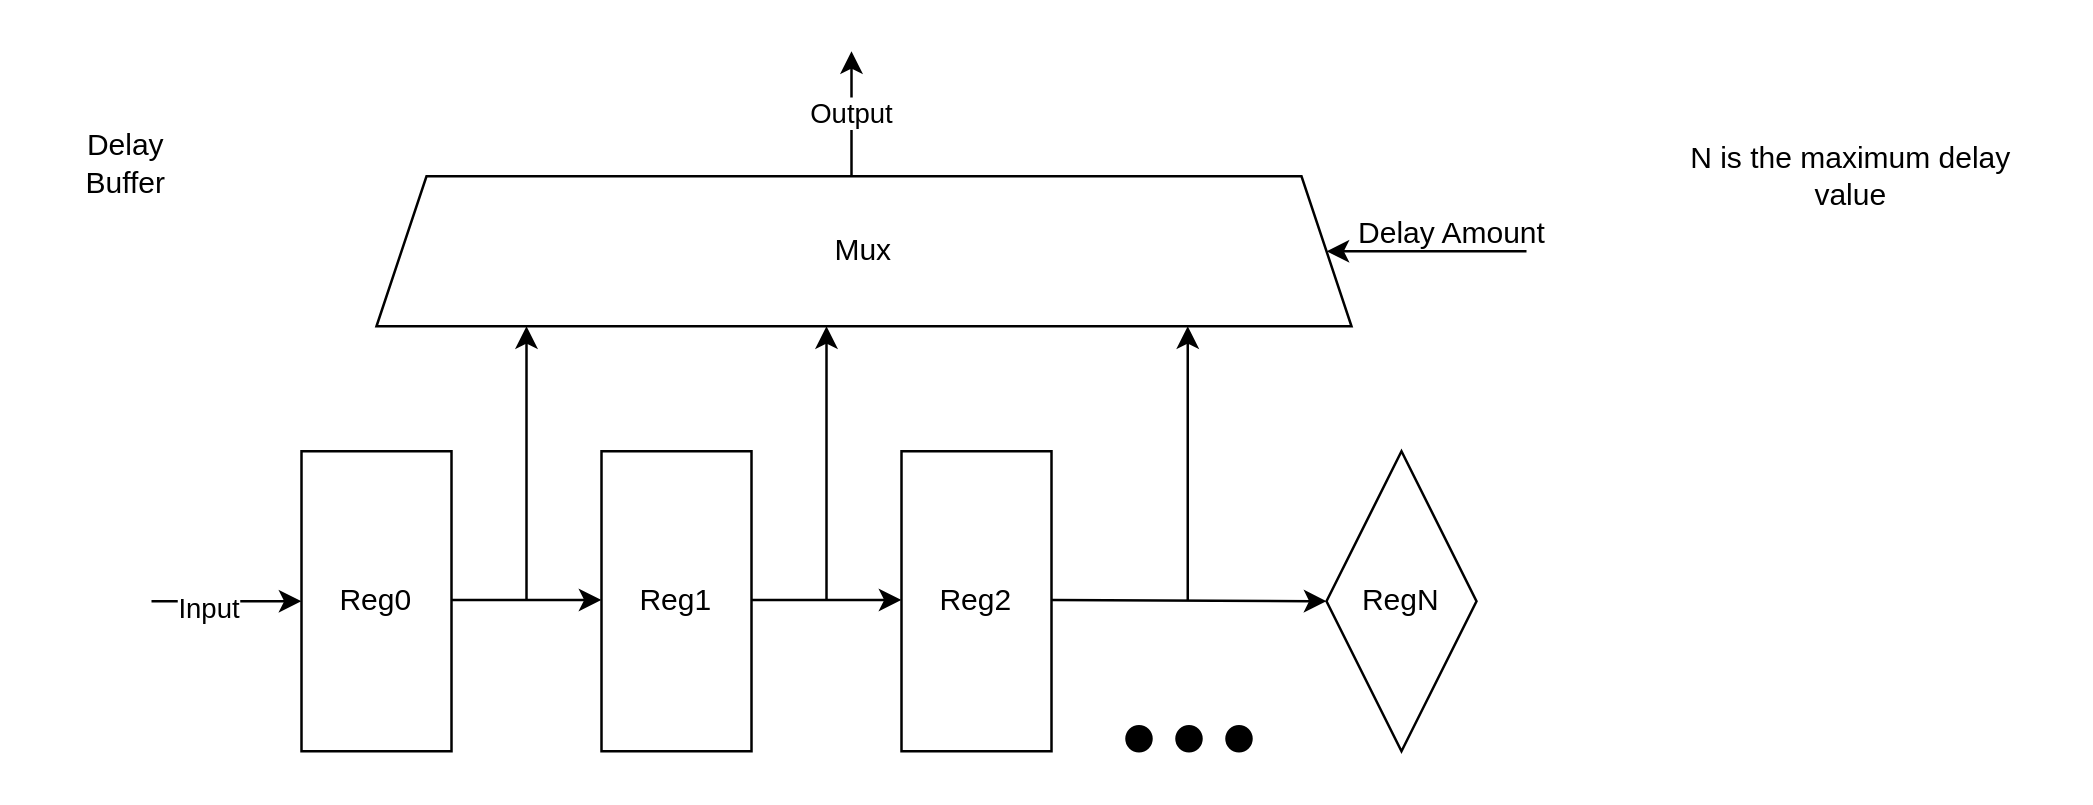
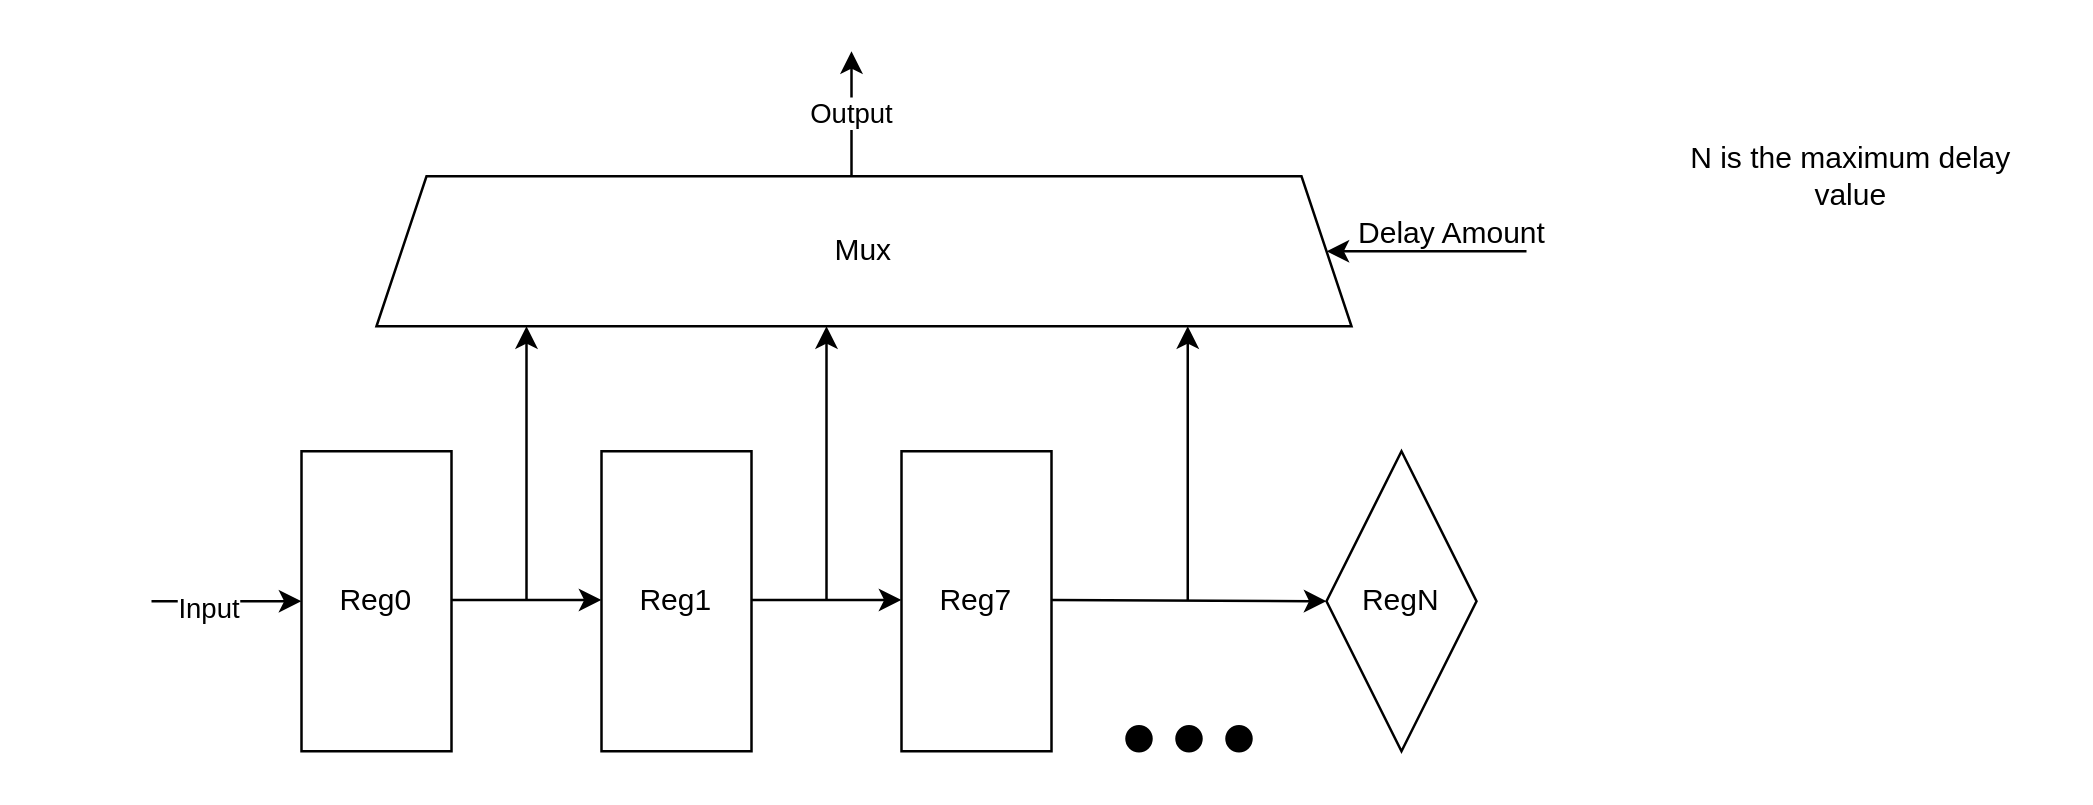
node "Delay Buffer": removed
node "Reg2": label "Reg2" -> "Reg7"
